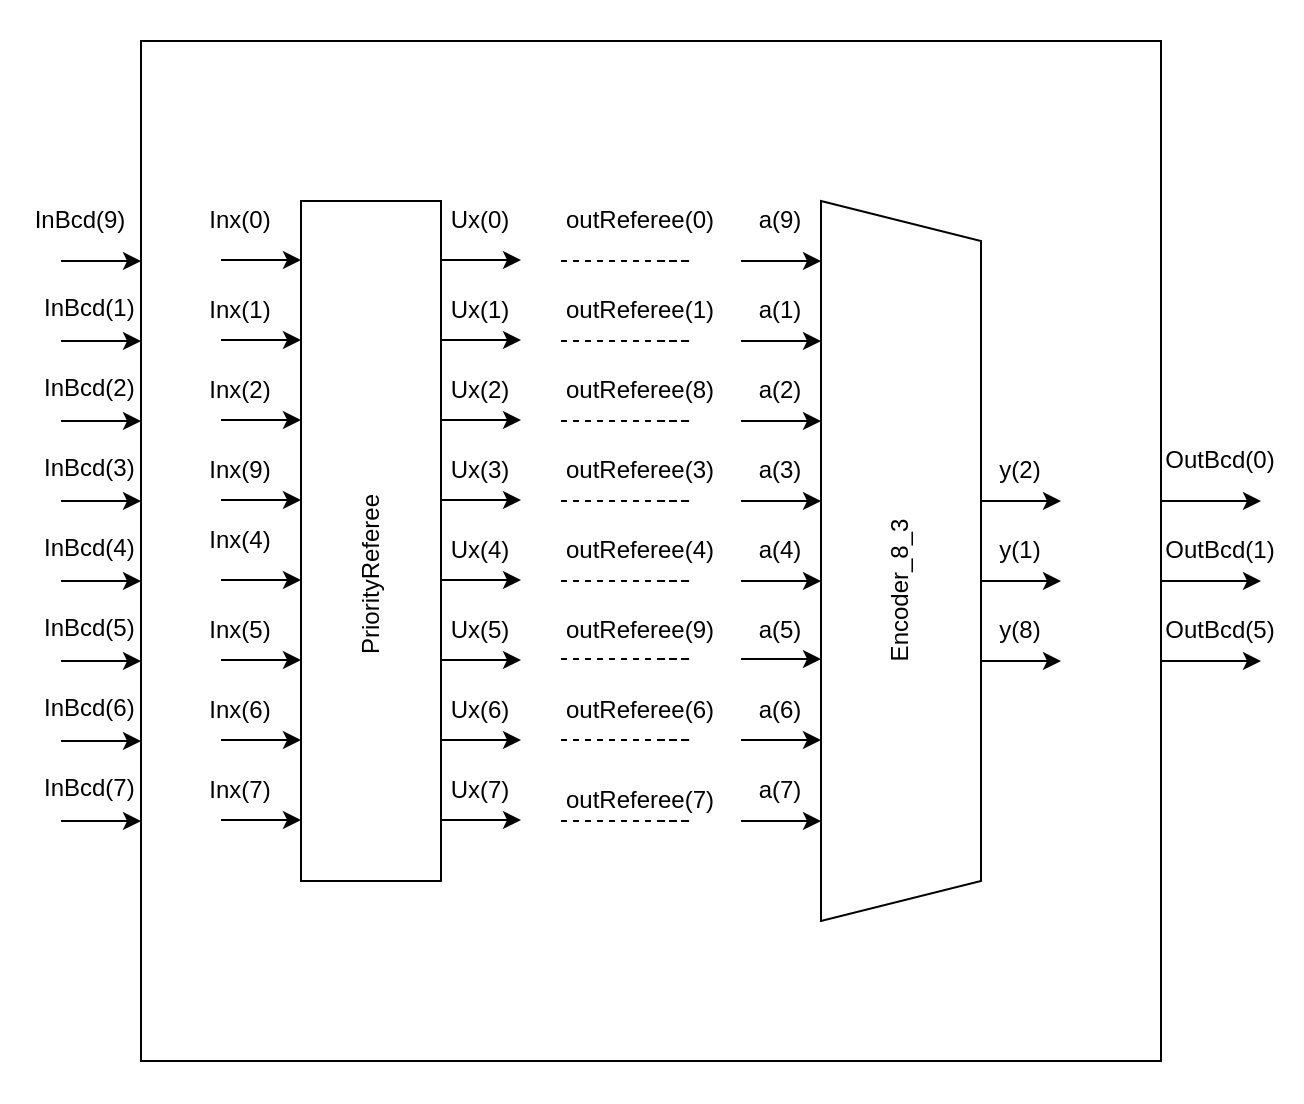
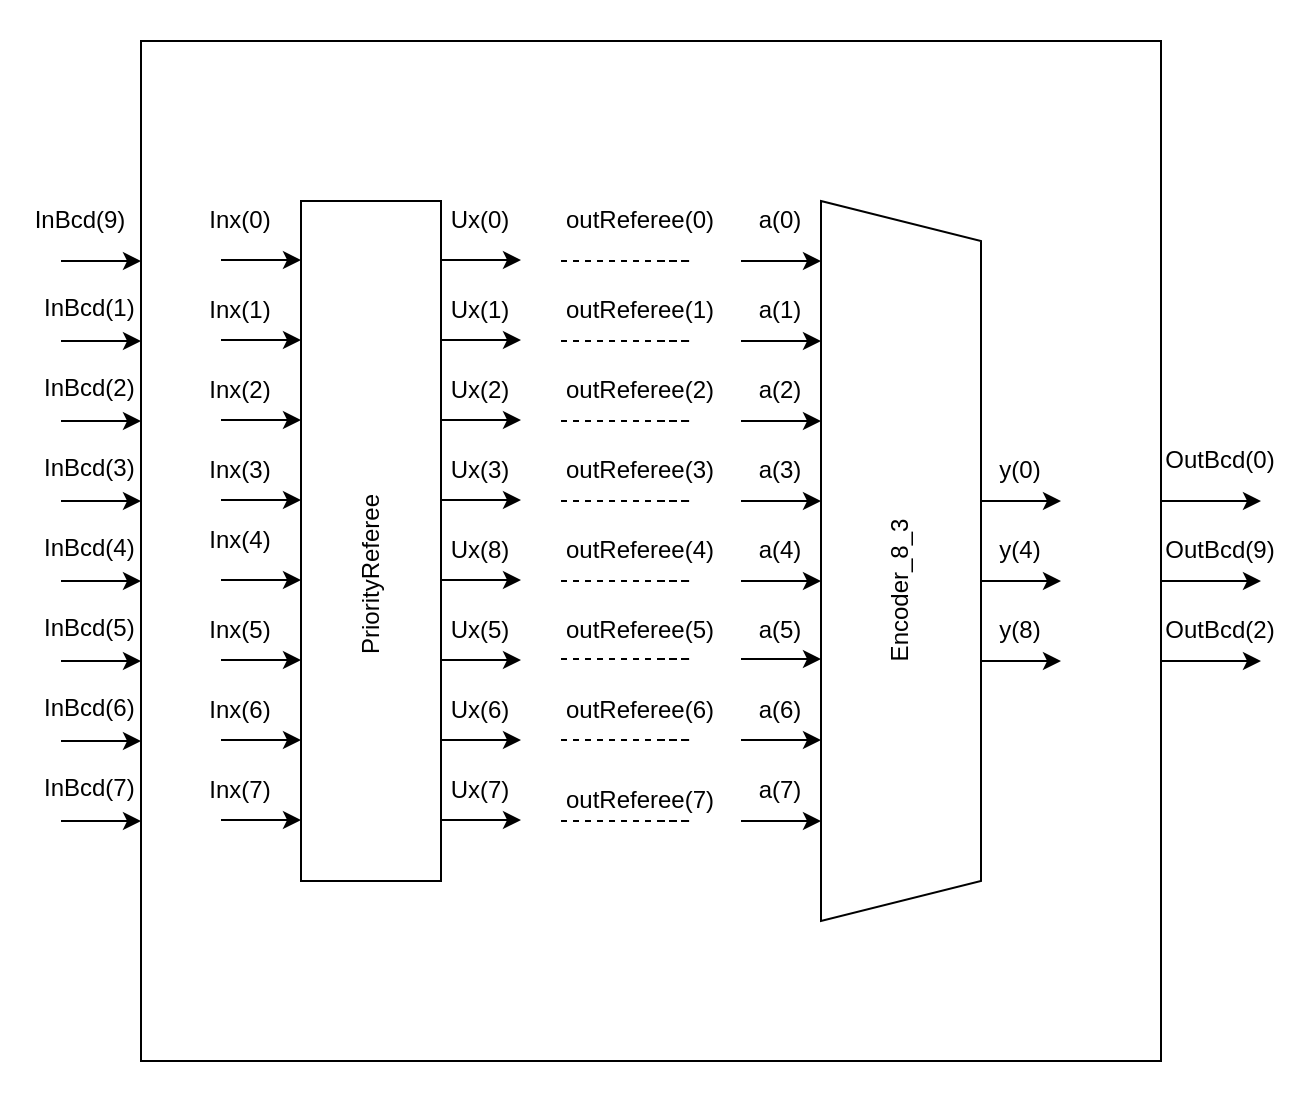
node "a(9)": label "a(9)" -> "a(0)"
node "outReferee(8)": label "outReferee(8)" -> "outReferee(2)"
node "Inx(9)": label "Inx(9)" -> "Inx(3)"
node "y(2)": label "y(2)" -> "y(0)"
node "Ux(4)": label "Ux(4)" -> "Ux(8)"
node "y(1)": label "y(1)" -> "y(4)"
node "OutBcd(1)": label "OutBcd(1)" -> "OutBcd(9)"
node "outReferee(9)": label "outReferee(9)" -> "outReferee(5)"
node "OutBcd(5)": label "OutBcd(5)" -> "OutBcd(2)"
